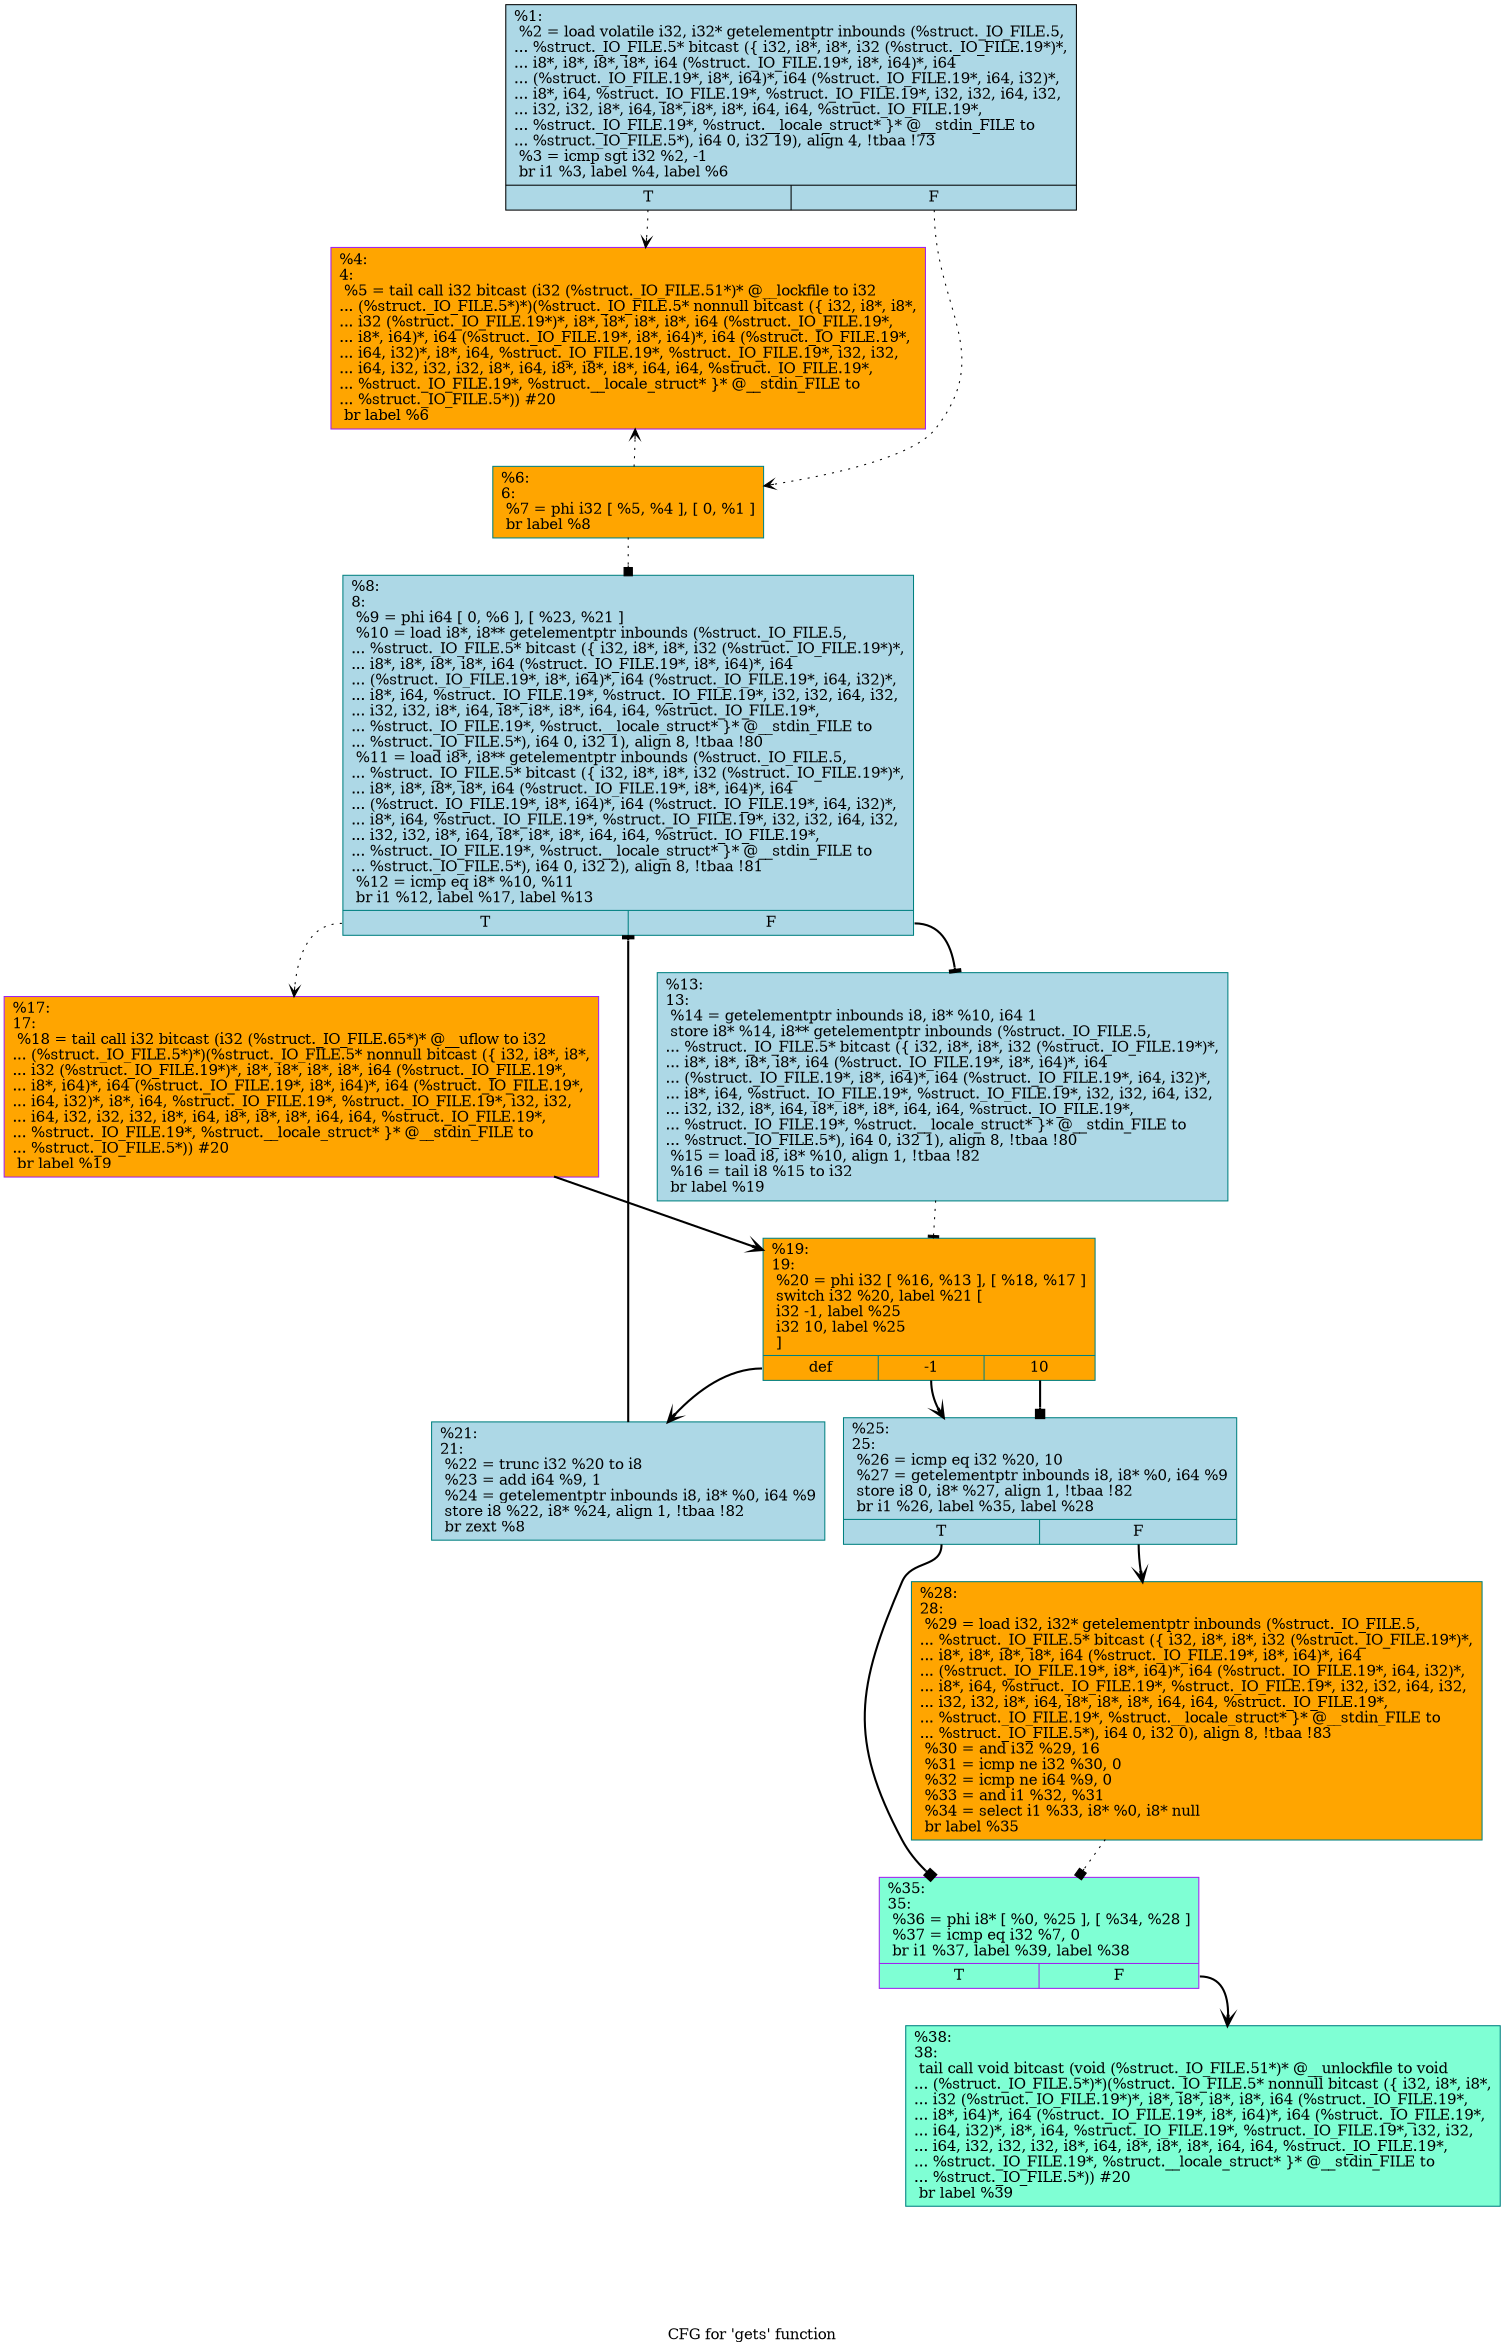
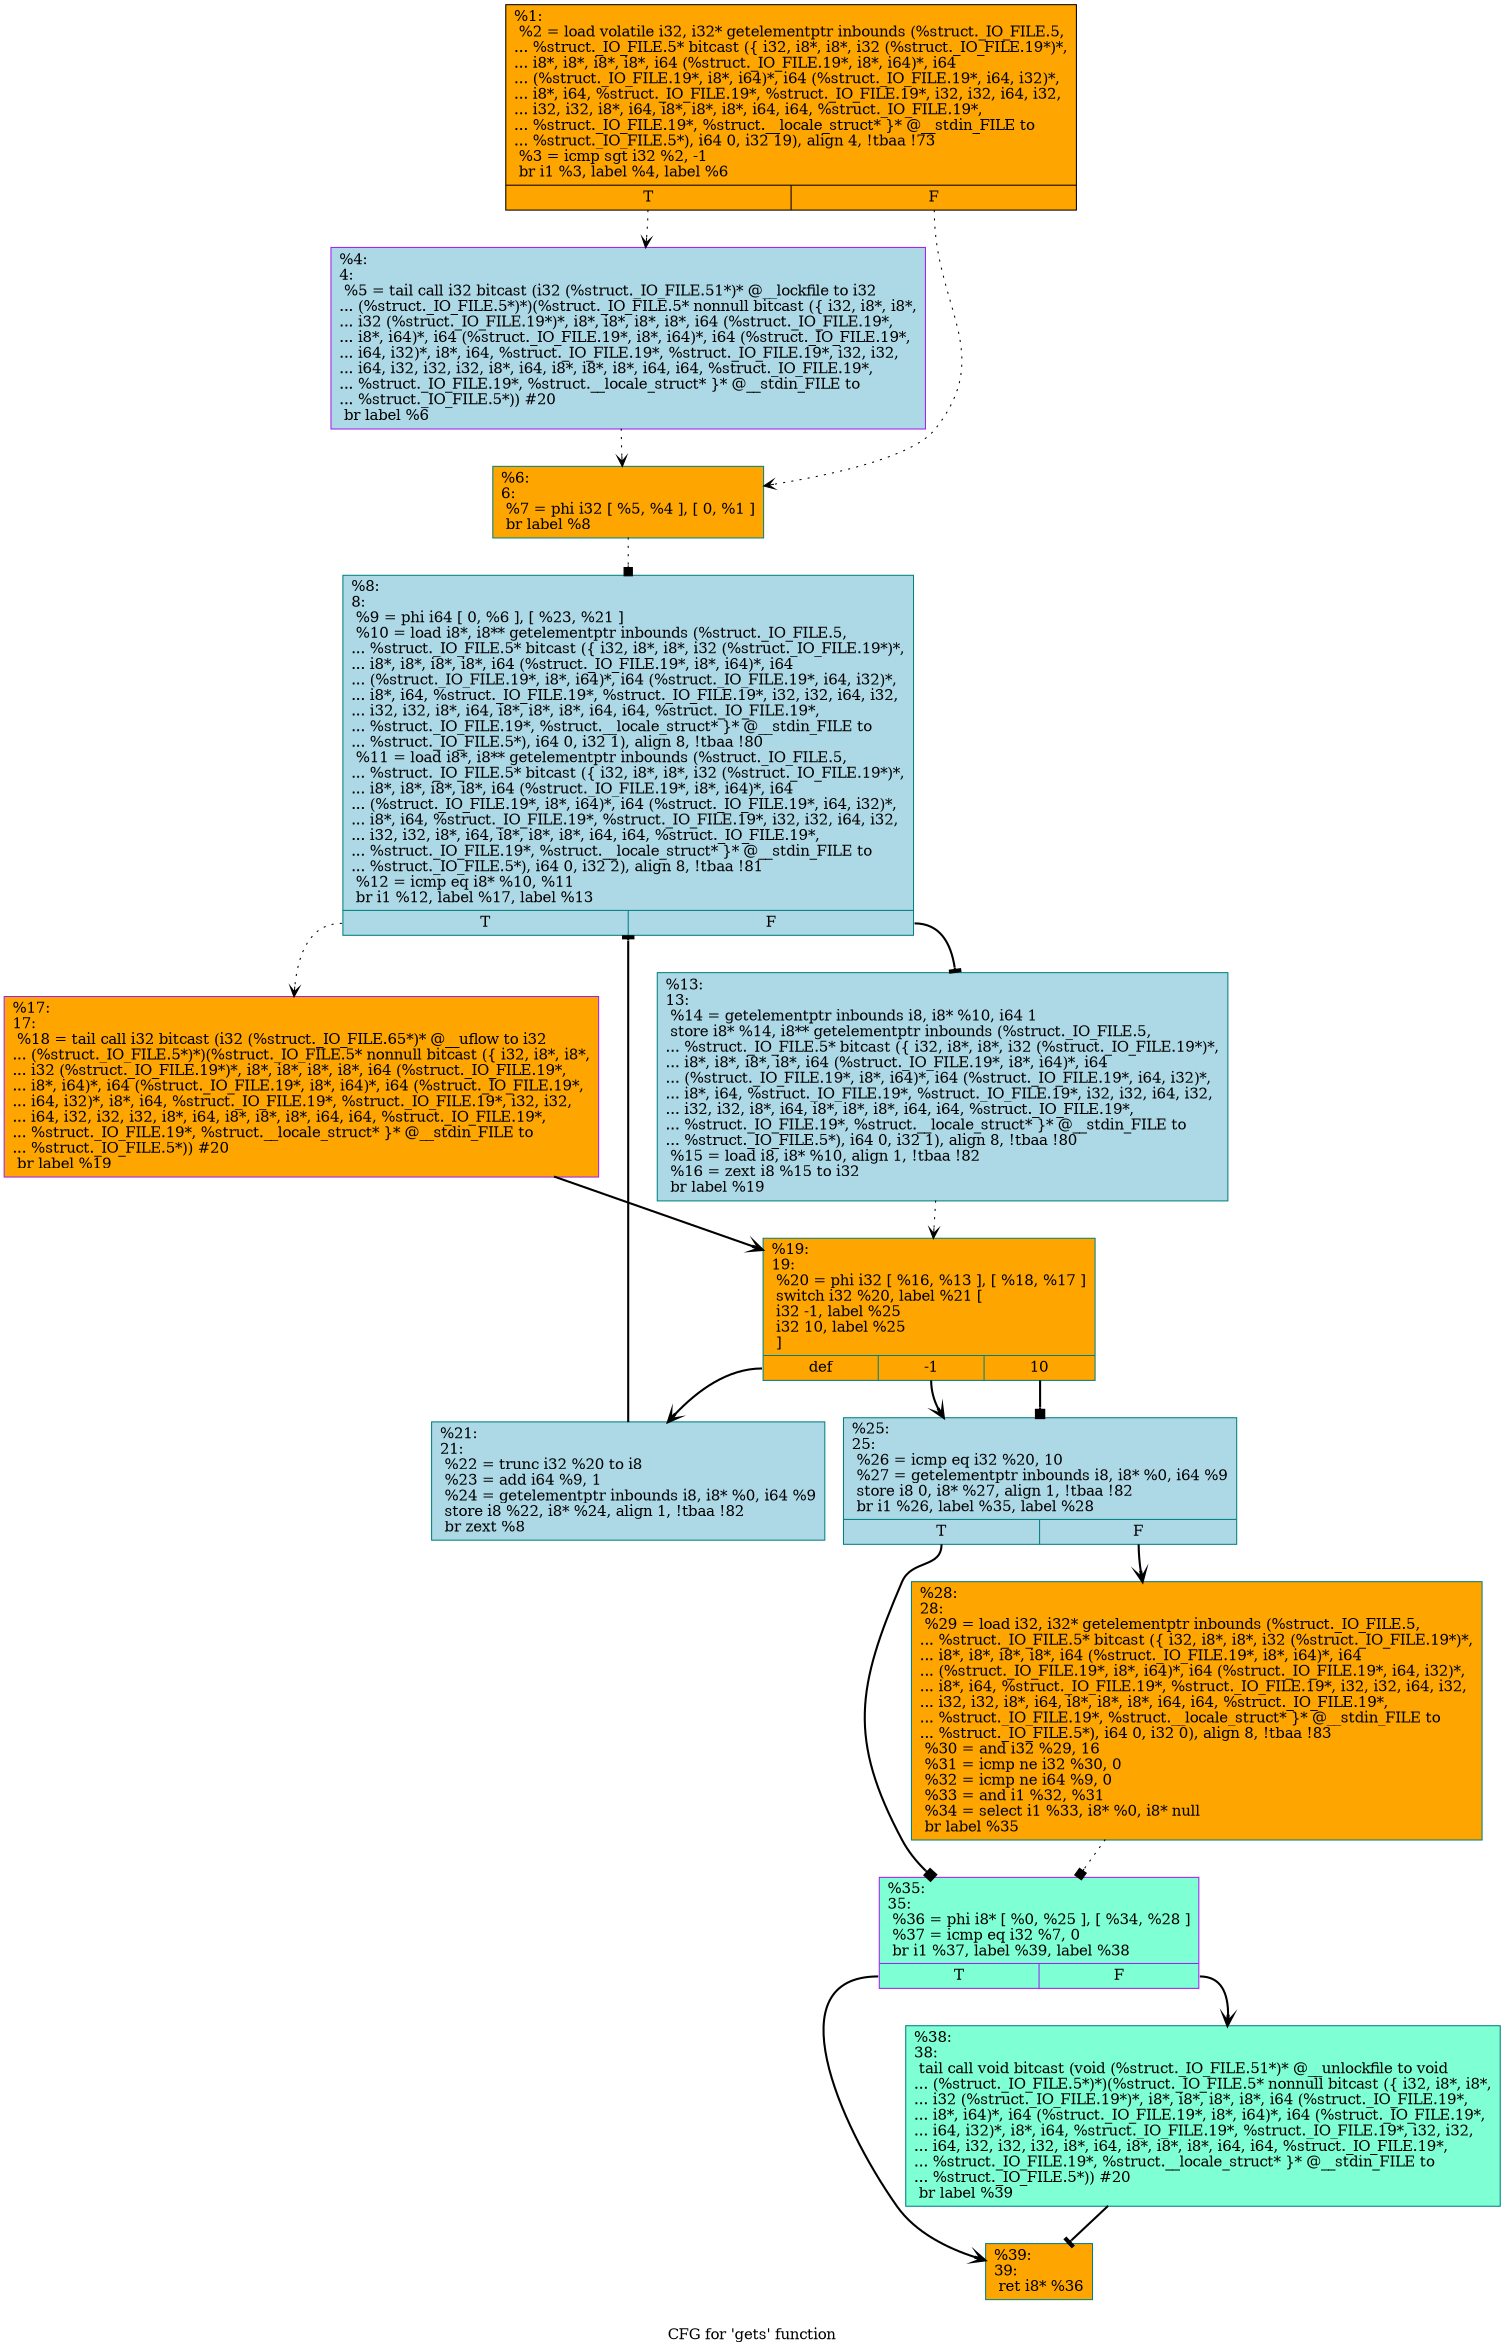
node "%1:": fillcolor lightblue -> orange
node "%4:": fillcolor orange -> lightblue
edge "%6:" -> "%4:": reversed
node "%13:": text "%16 = tail i8 %15 to i32" -> "%16 = zext i8 %15 to i32"
edge "%13:" -> "%19:": arrowhead tee -> vee
node "%39:": added
